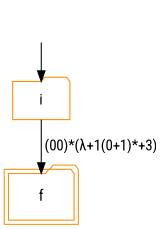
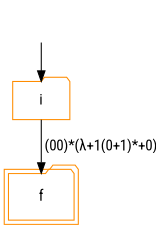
edge "i" -> "f": label " (00)*(λ+1(0+1)*+3)" -> " (00)*(λ+1(0+1)*+0)"
